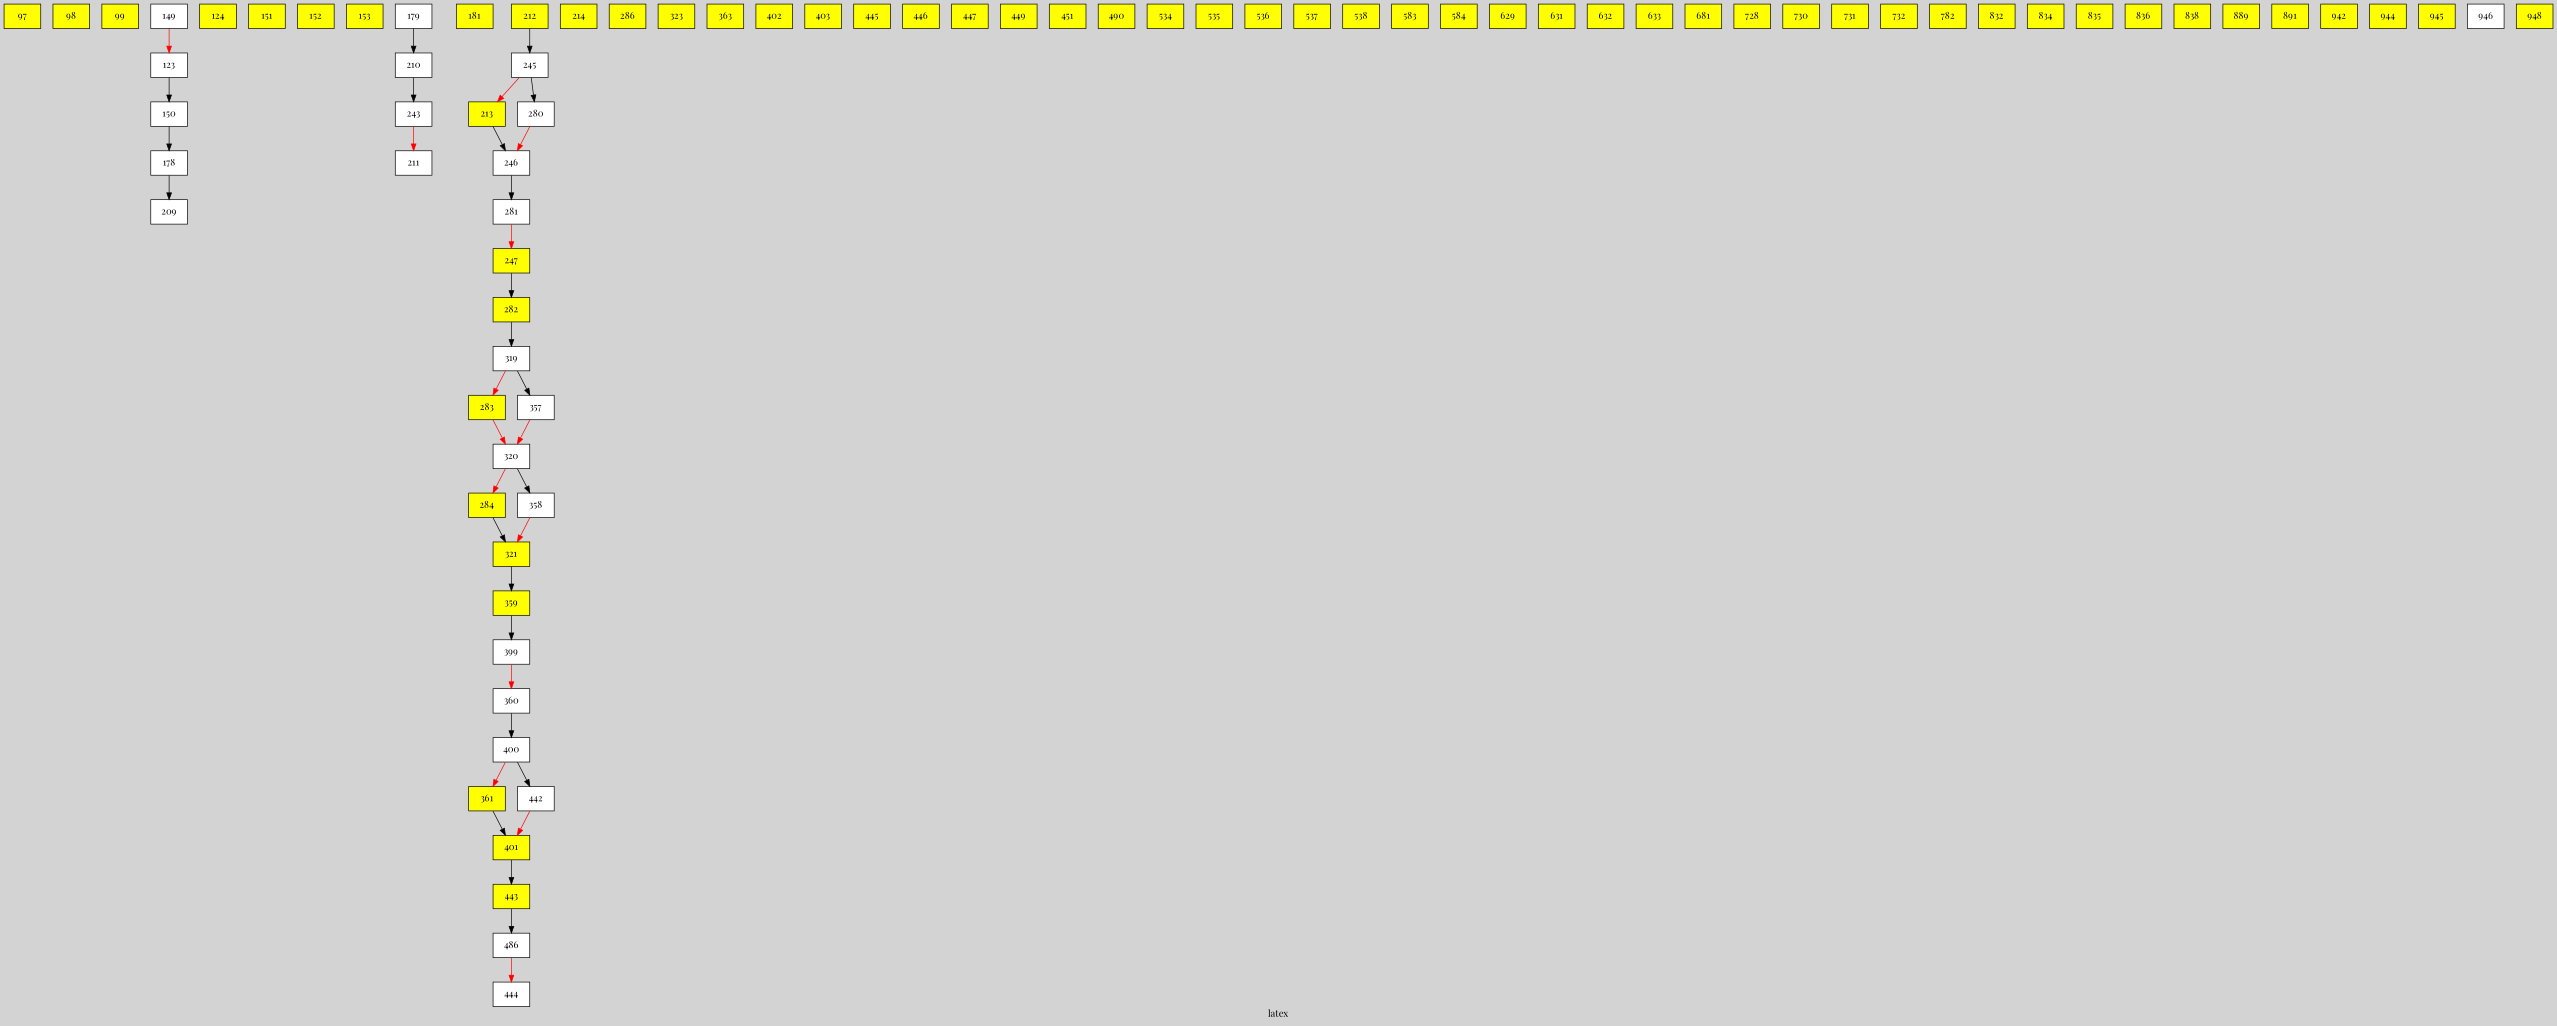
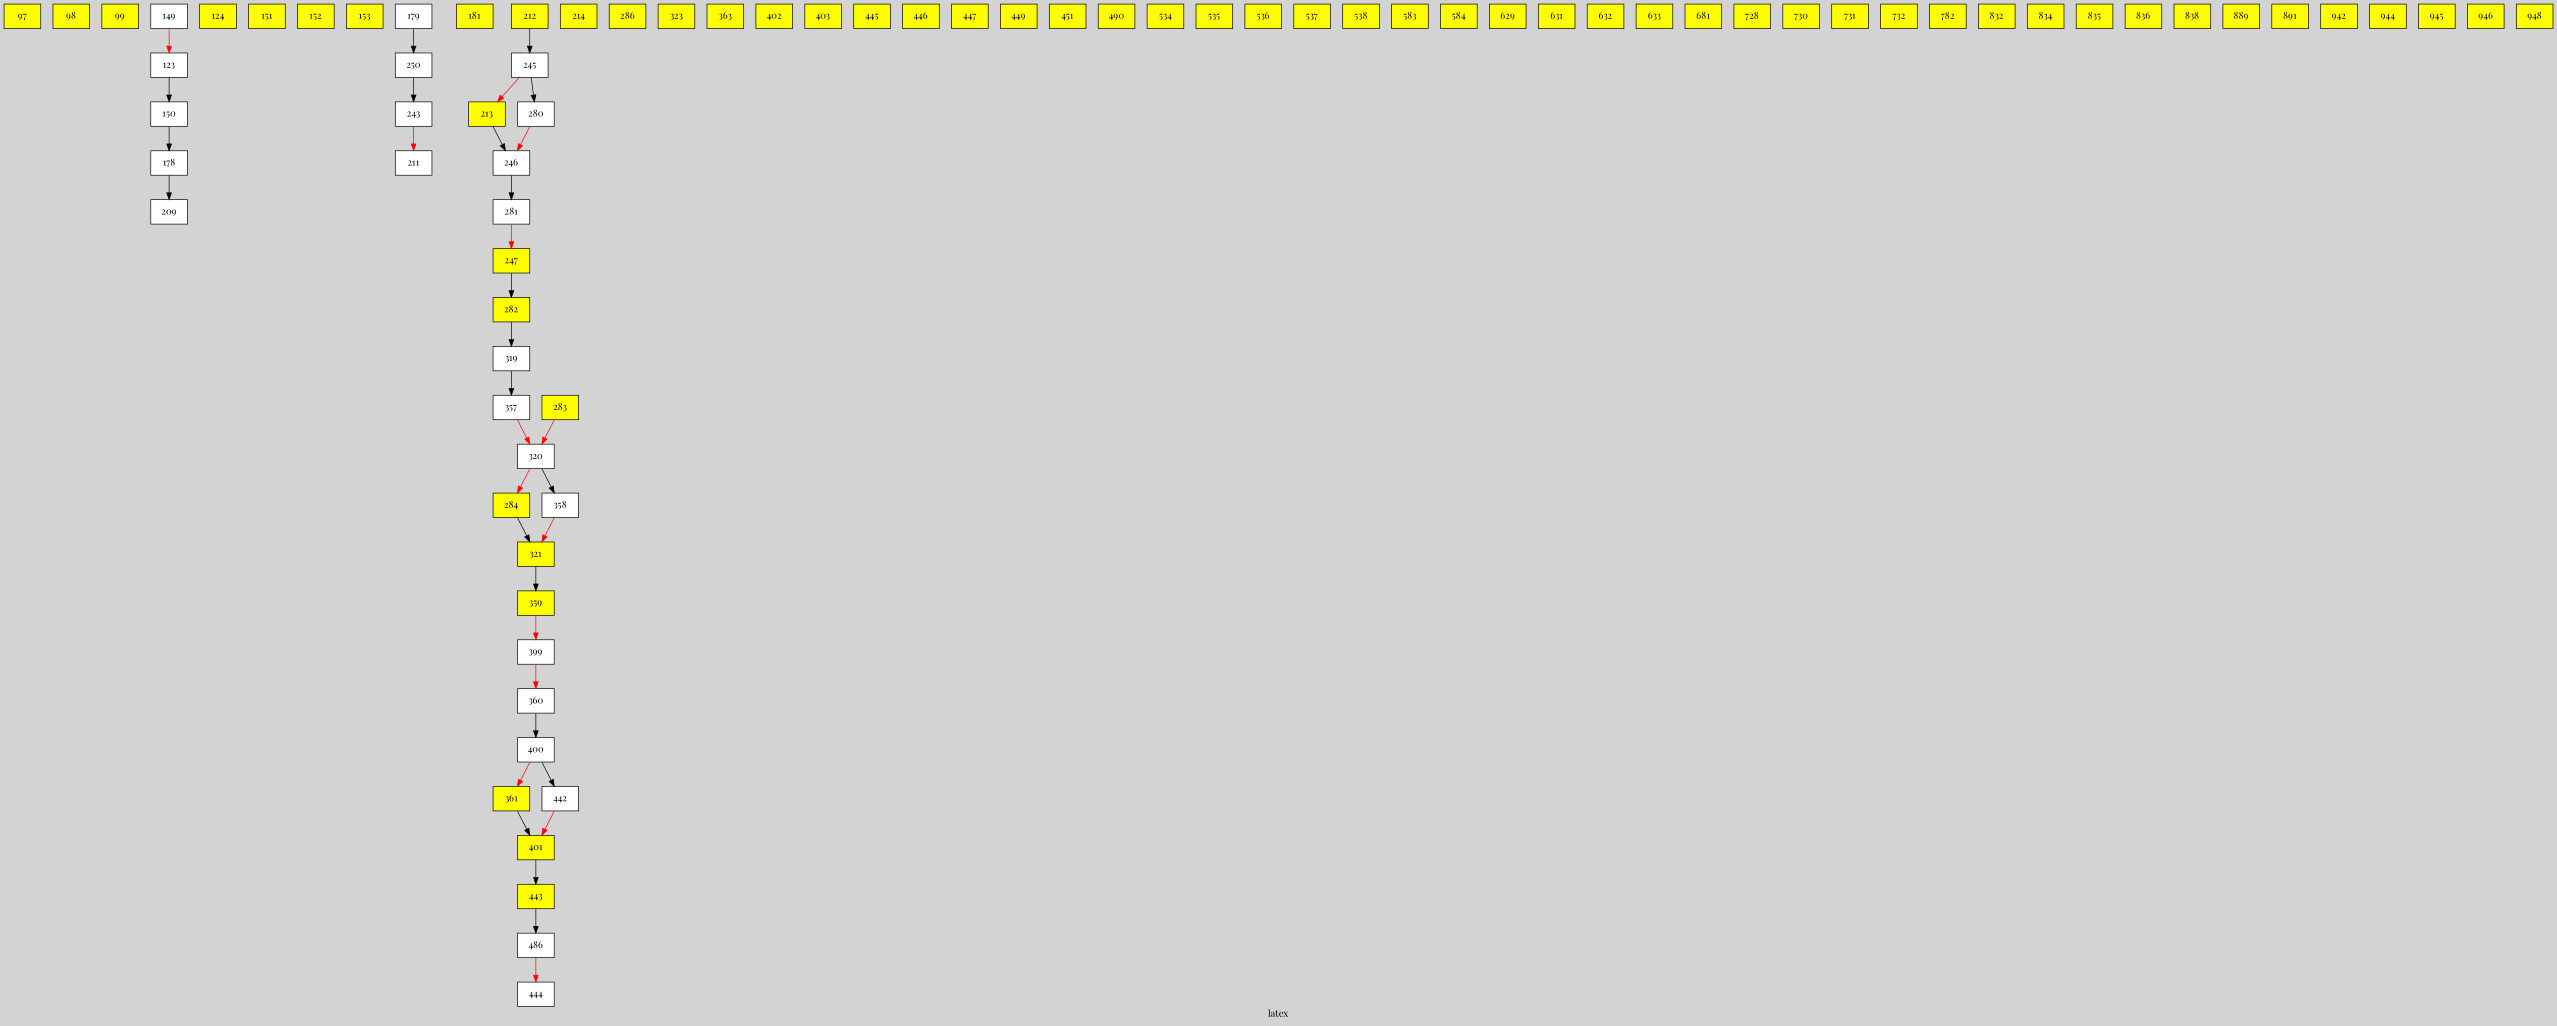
node "946": fillcolor white -> yellow
node "210": label "210" -> "250"
edge "319" -> "283": removed
edge "359" -> "399": color black -> red
